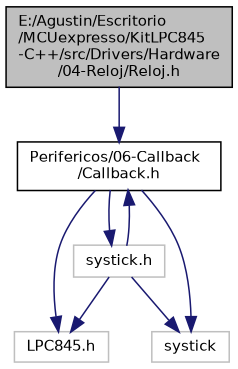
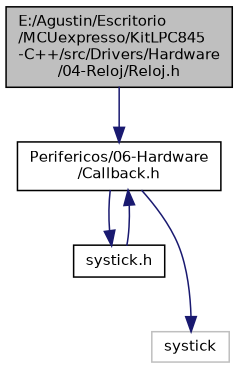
node "Perifericos/06-Callback /Callback.h": label "Perifericos/06-Callback /Callback.h" -> "Perifericos/06-Hardware /Callback.h"
node "systick.h": color grey75 -> black
edge "systick.h" -> "systick": removed
node "LPC845.h": removed
